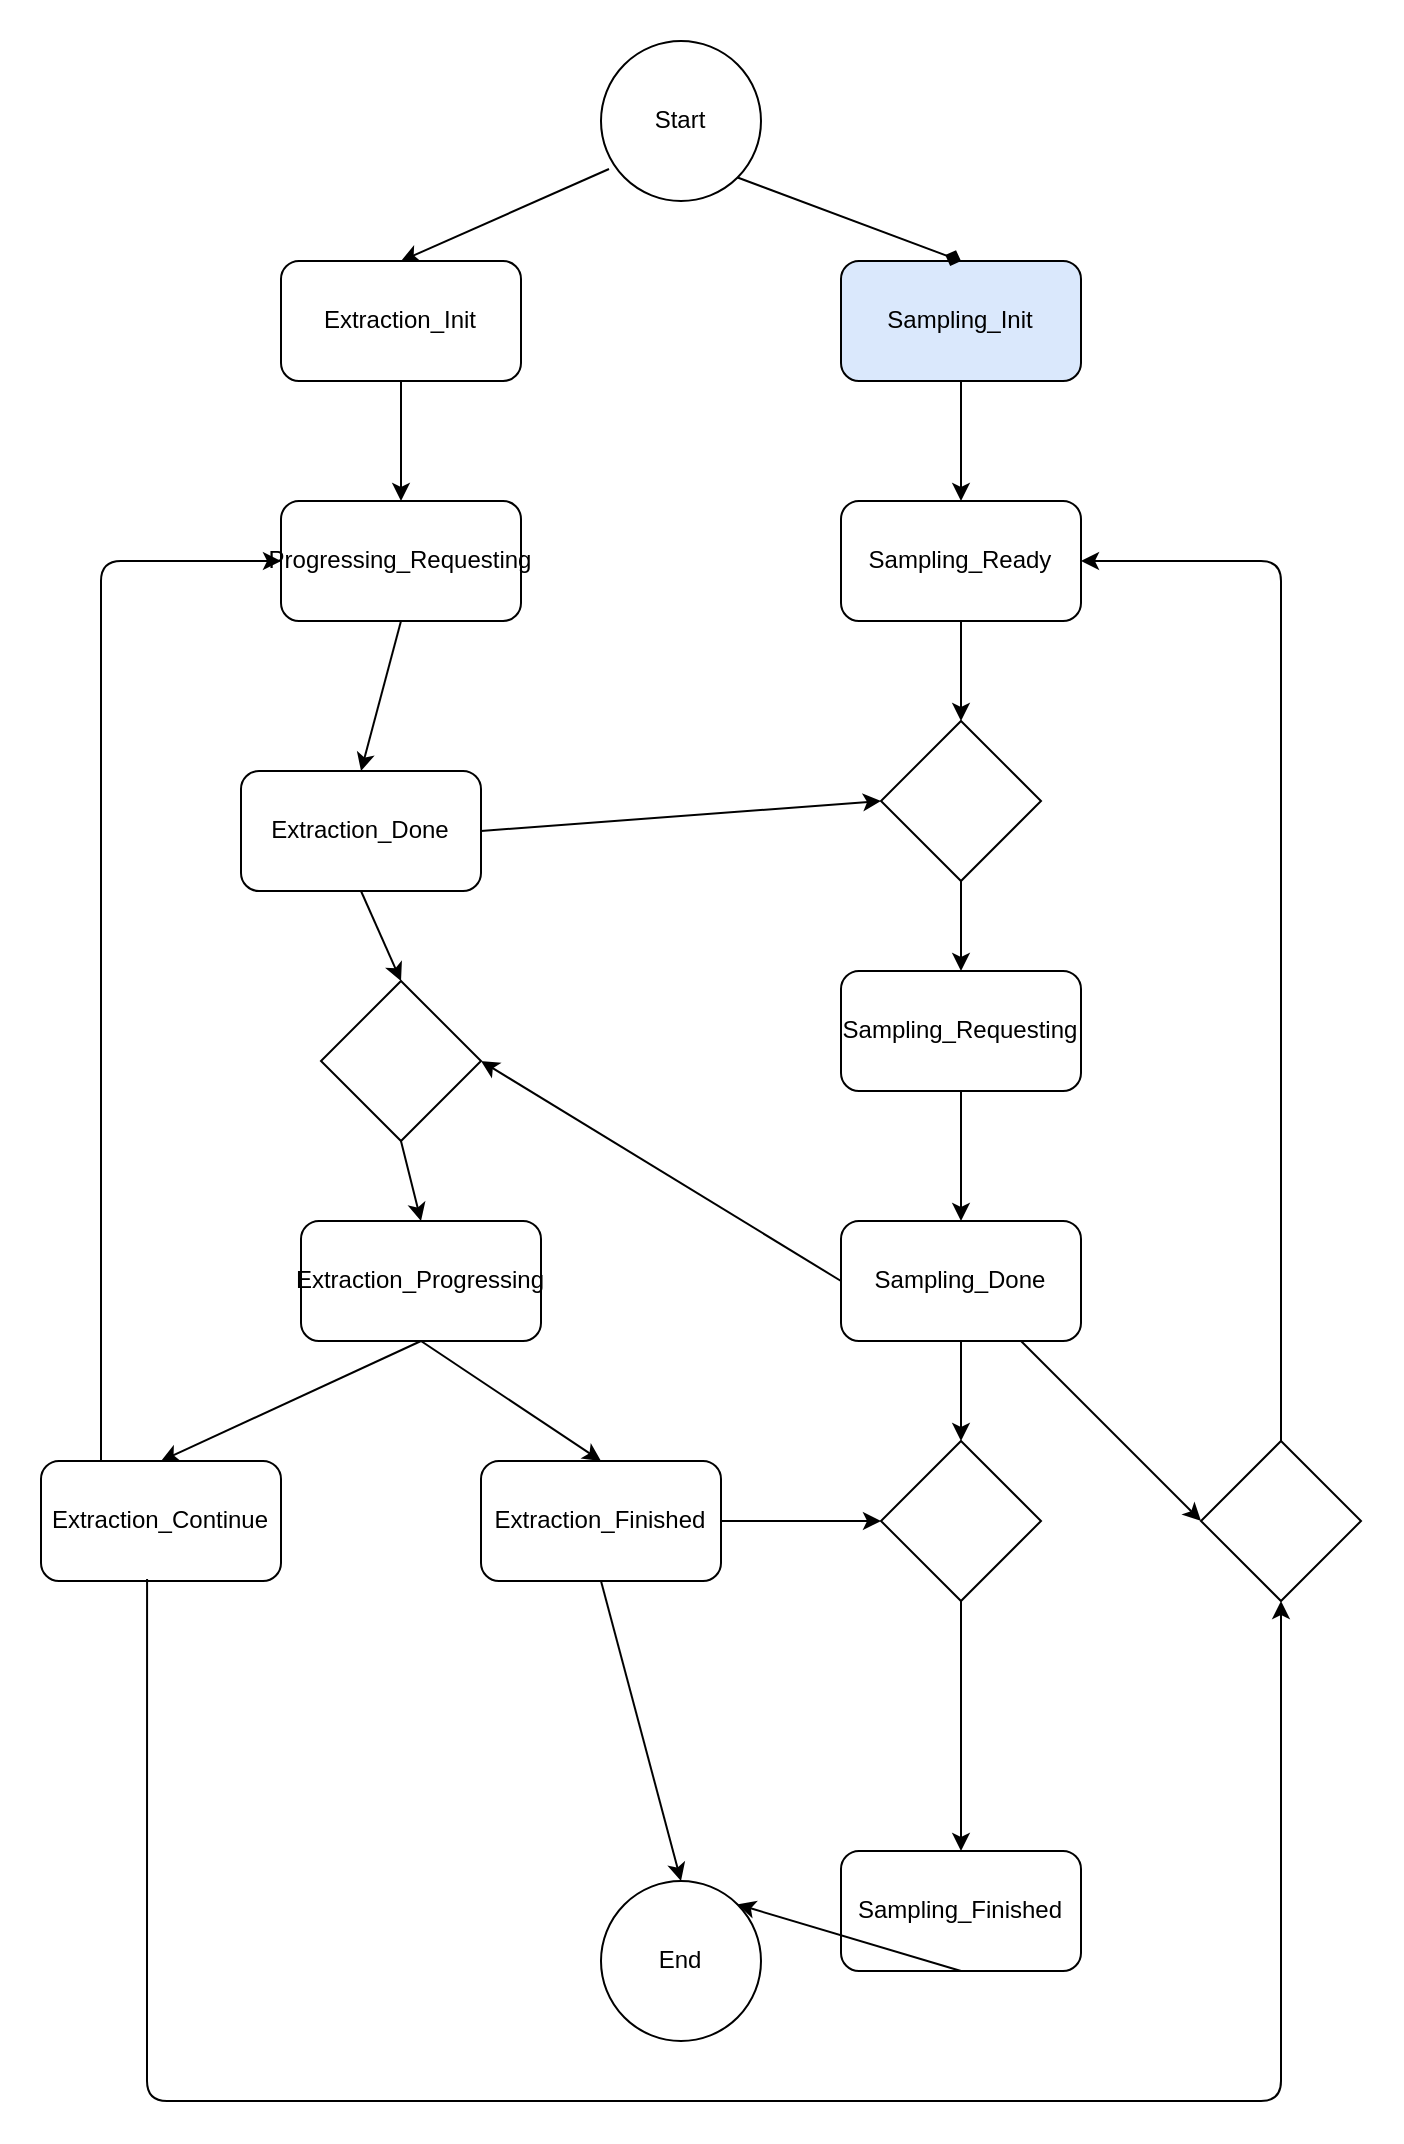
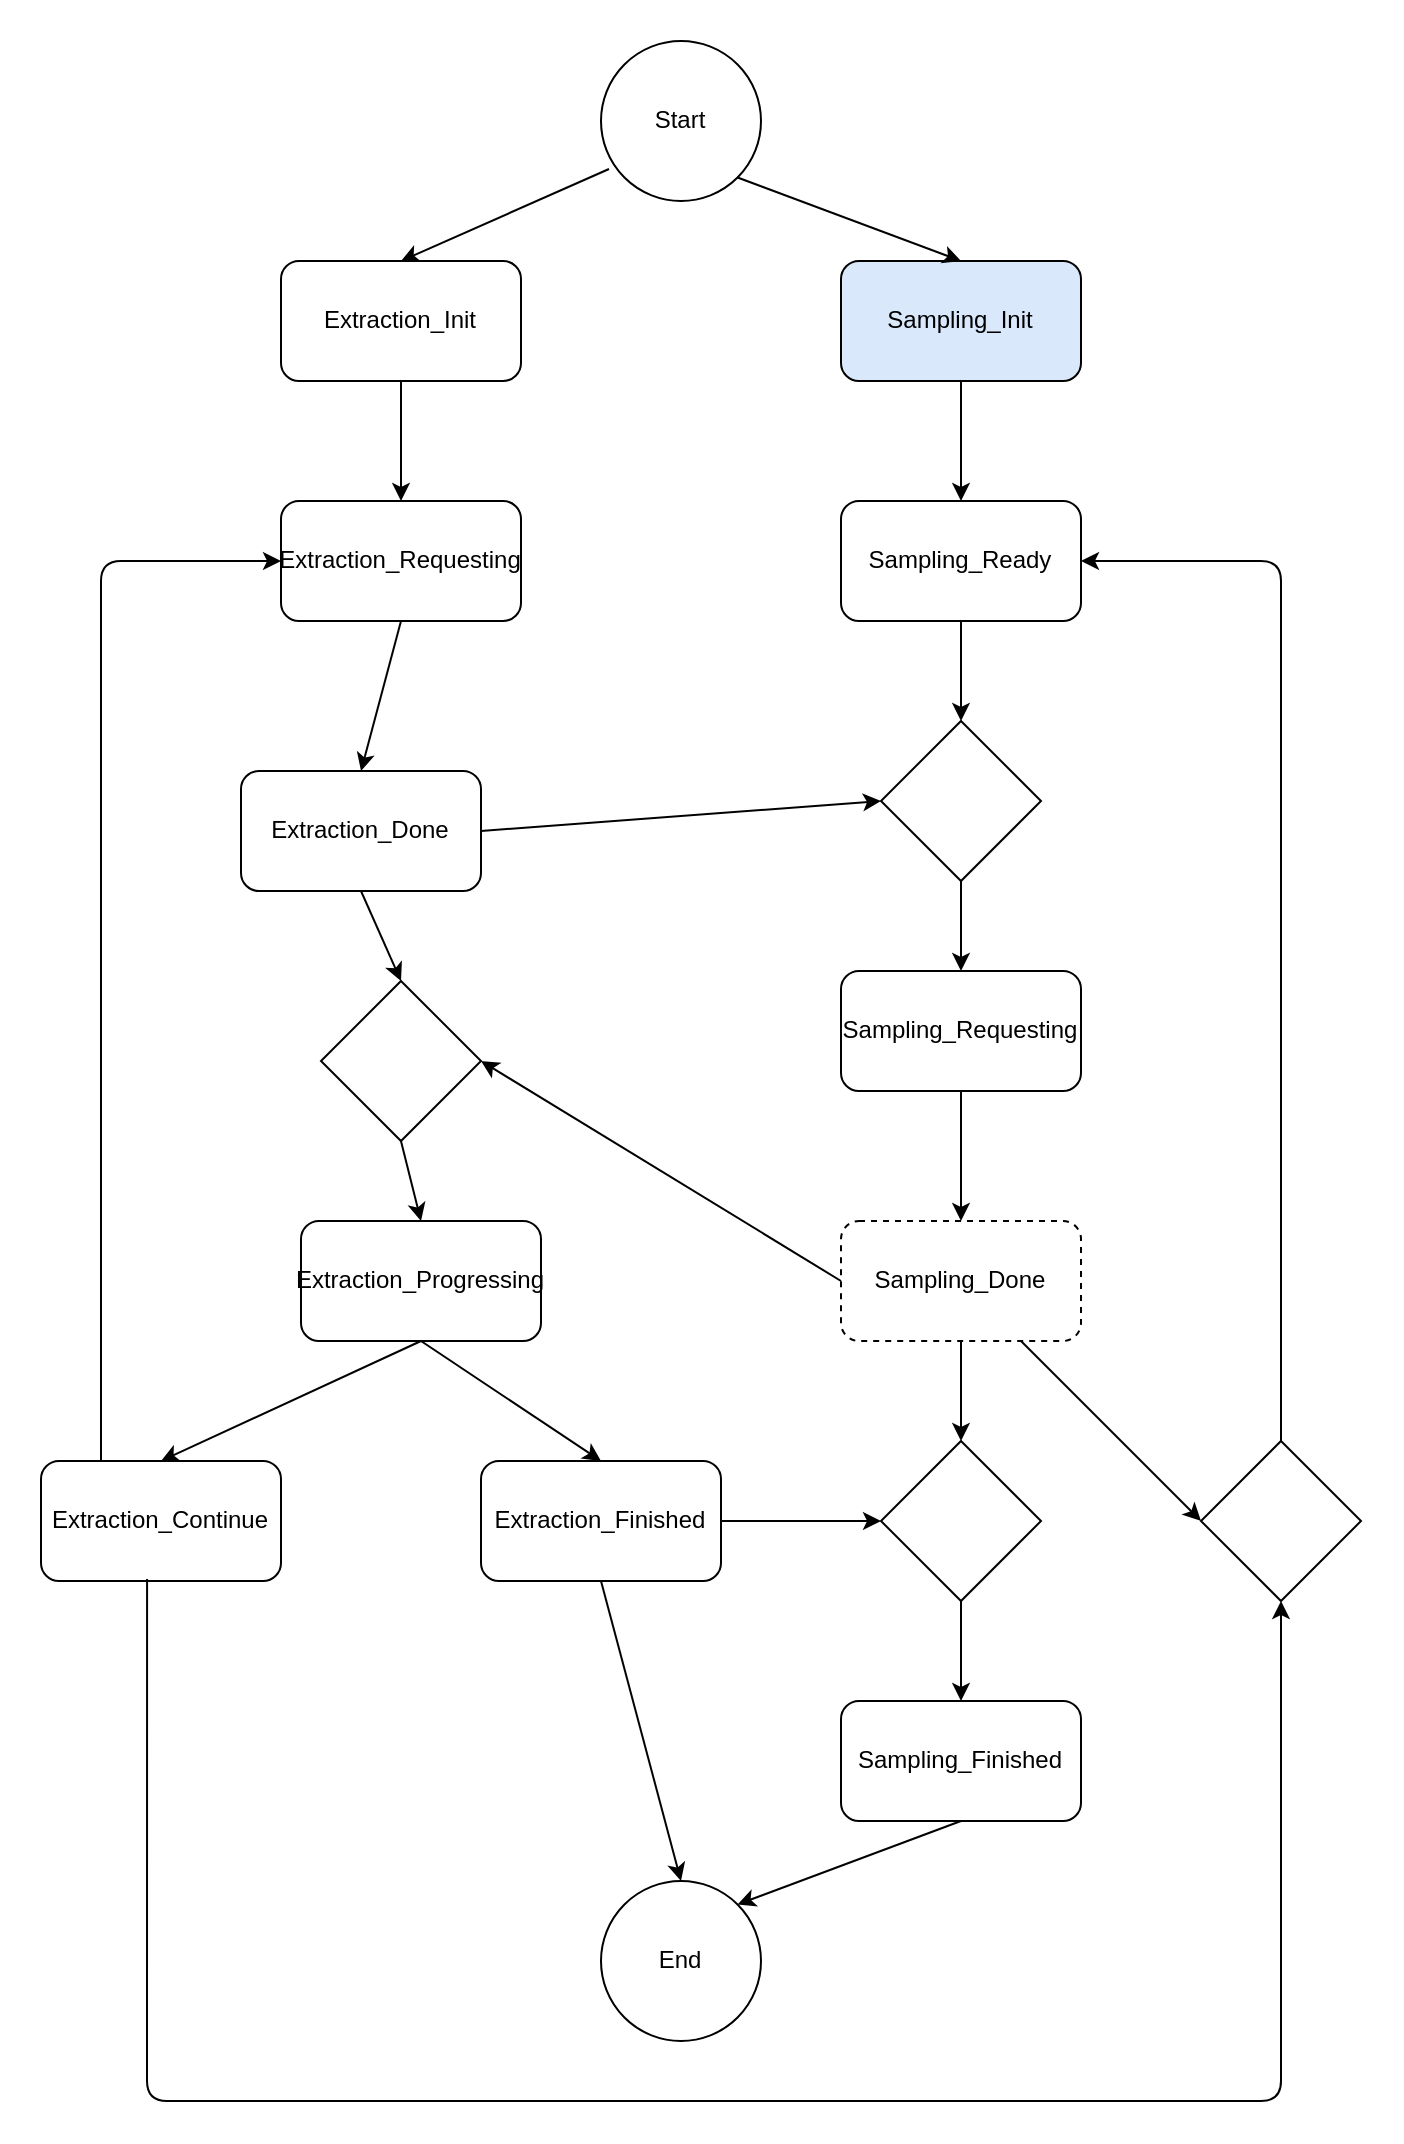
edge "Start" -> "Sampling_Init": arrowhead diamond -> classic
node "Progressing_Requesting": label "Progressing_Requesting" -> "Extraction_Requesting"
node "Sampling_Done": style solid -> dashed
node "Sampling_Finished": moved (961, 1911) -> (961, 1761)
